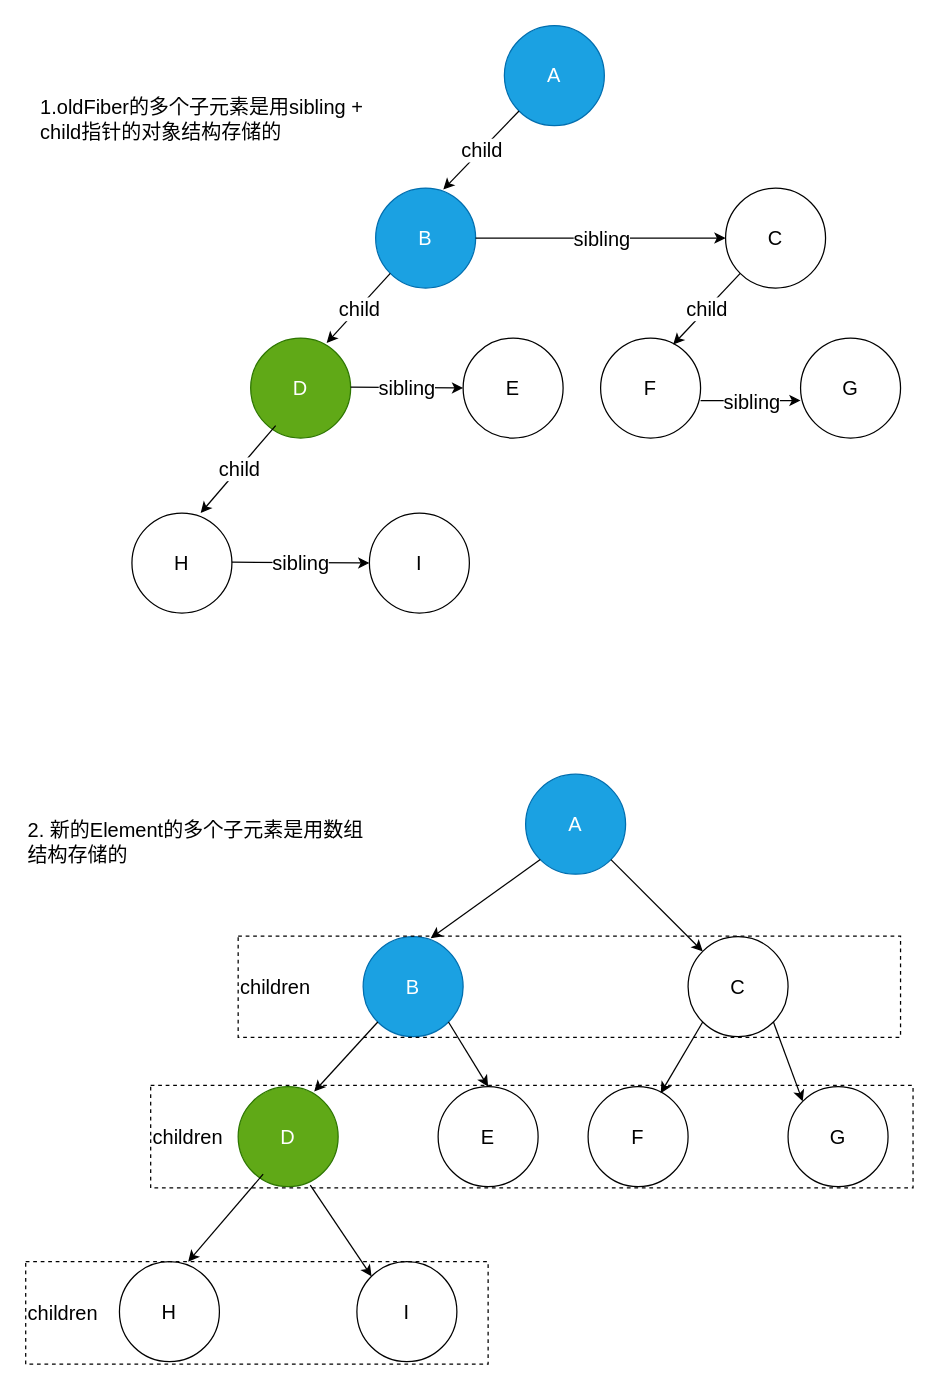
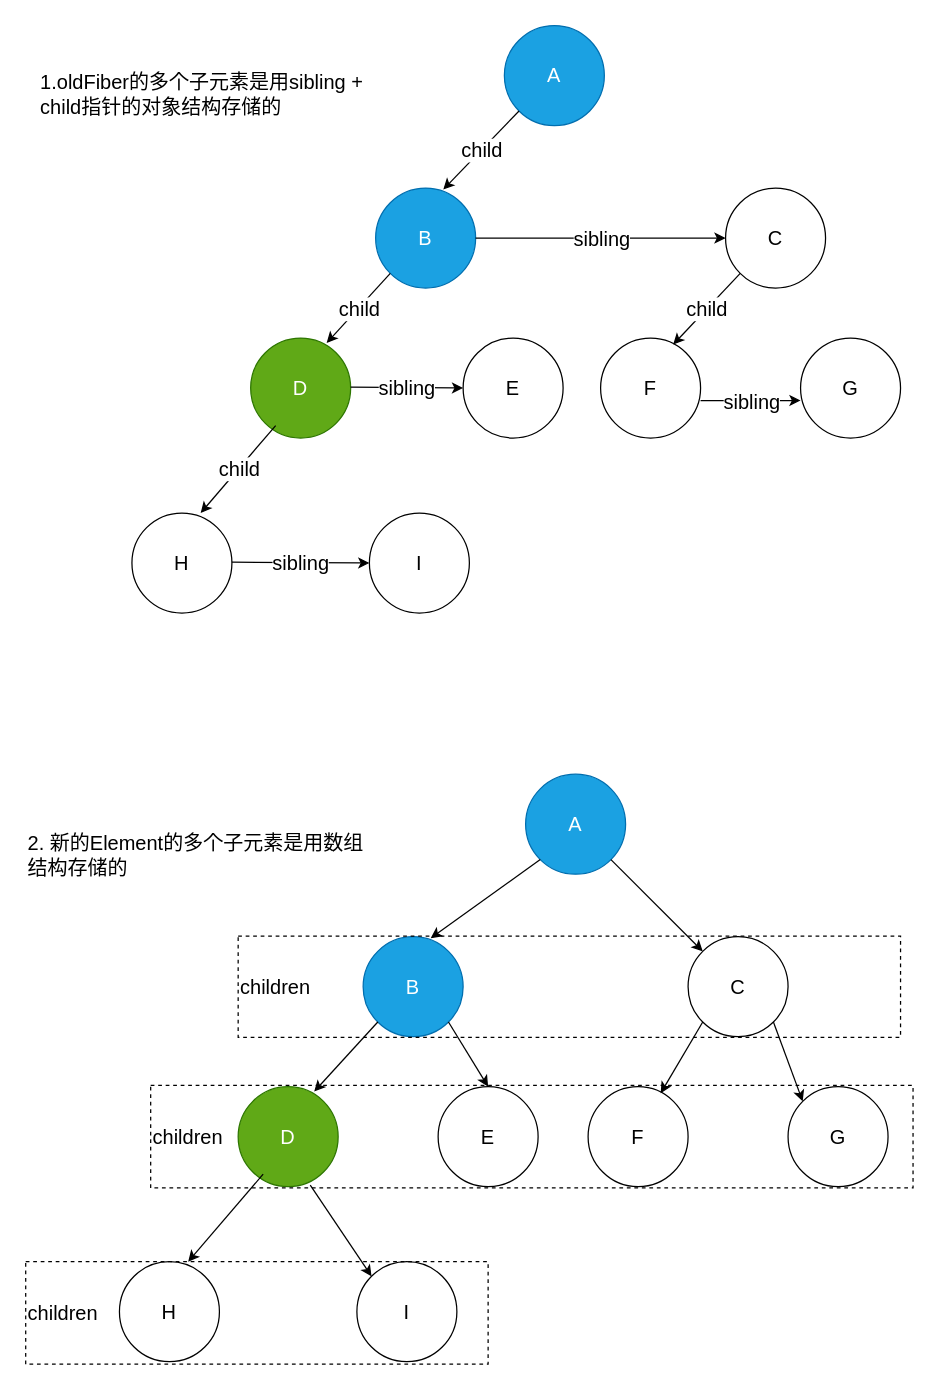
node "1.oldFiber的多个子元素是用sibling + child指针的对象结构存储的": moved (213, 119) -> (213, 94)
node "2. 新的Element的多个子元素是用数组结构存储的": moved (201, 843) -> (201, 856)
